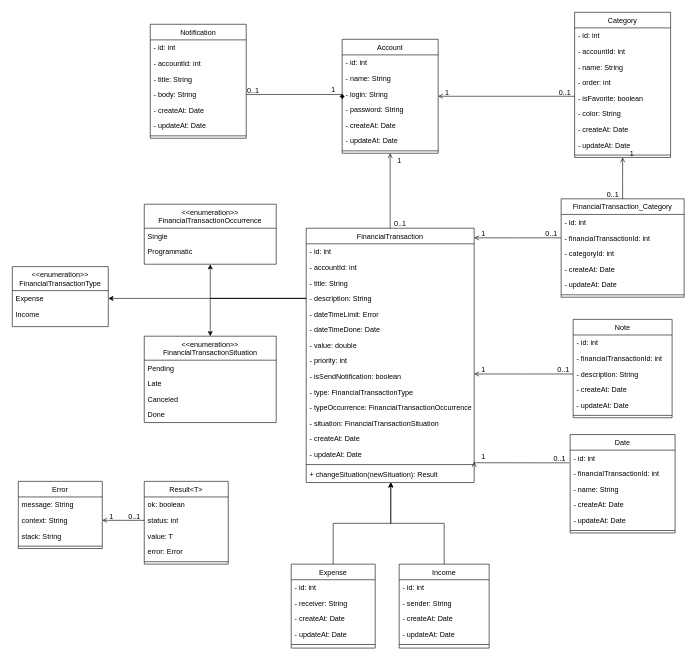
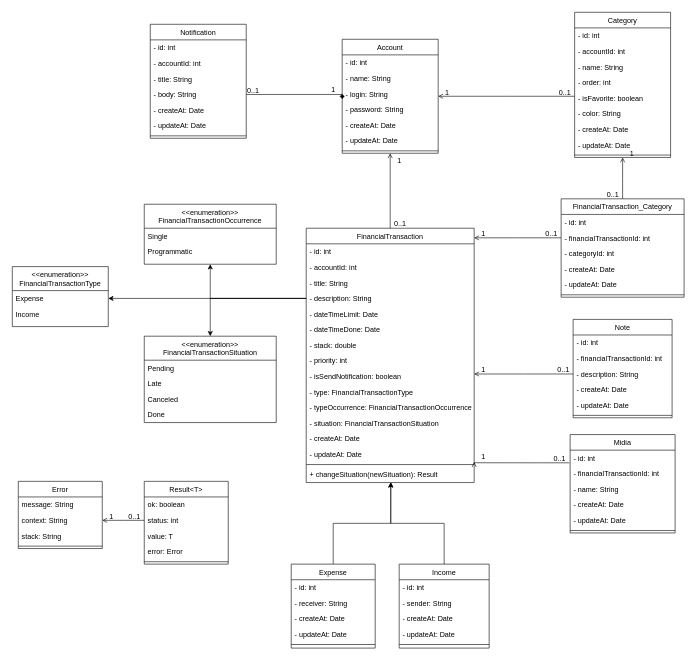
node "- dateTimeLimit: Error": label "- dateTimeLimit: Error" -> "- dateTimeLimit: Date"
node "- value: double": label "- value: double" -> "- stack: double"
node "Date": label "Date" -> "Midia"
